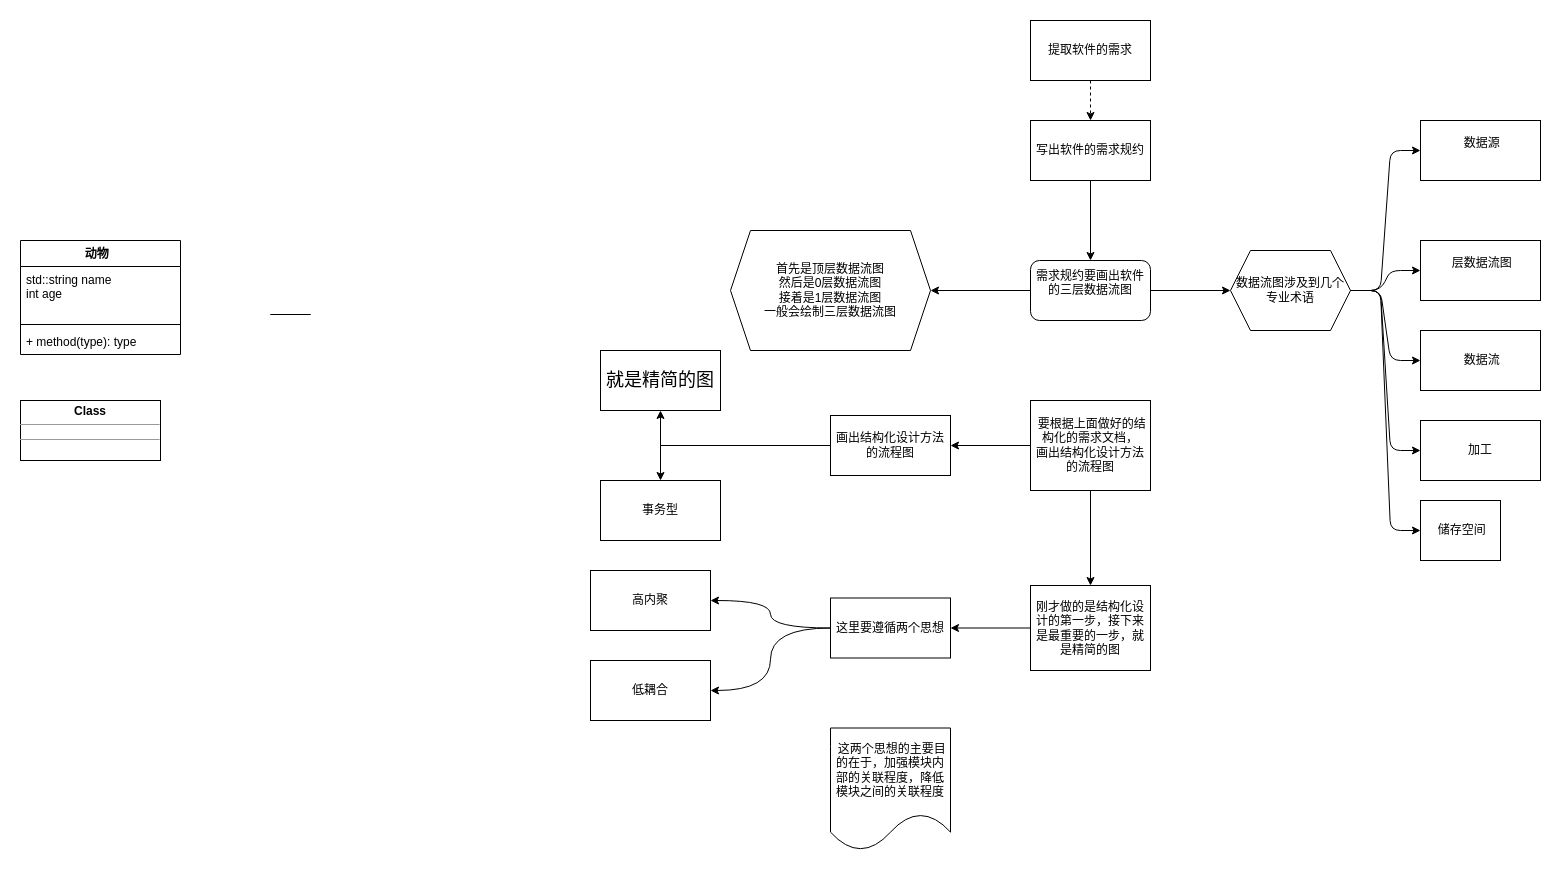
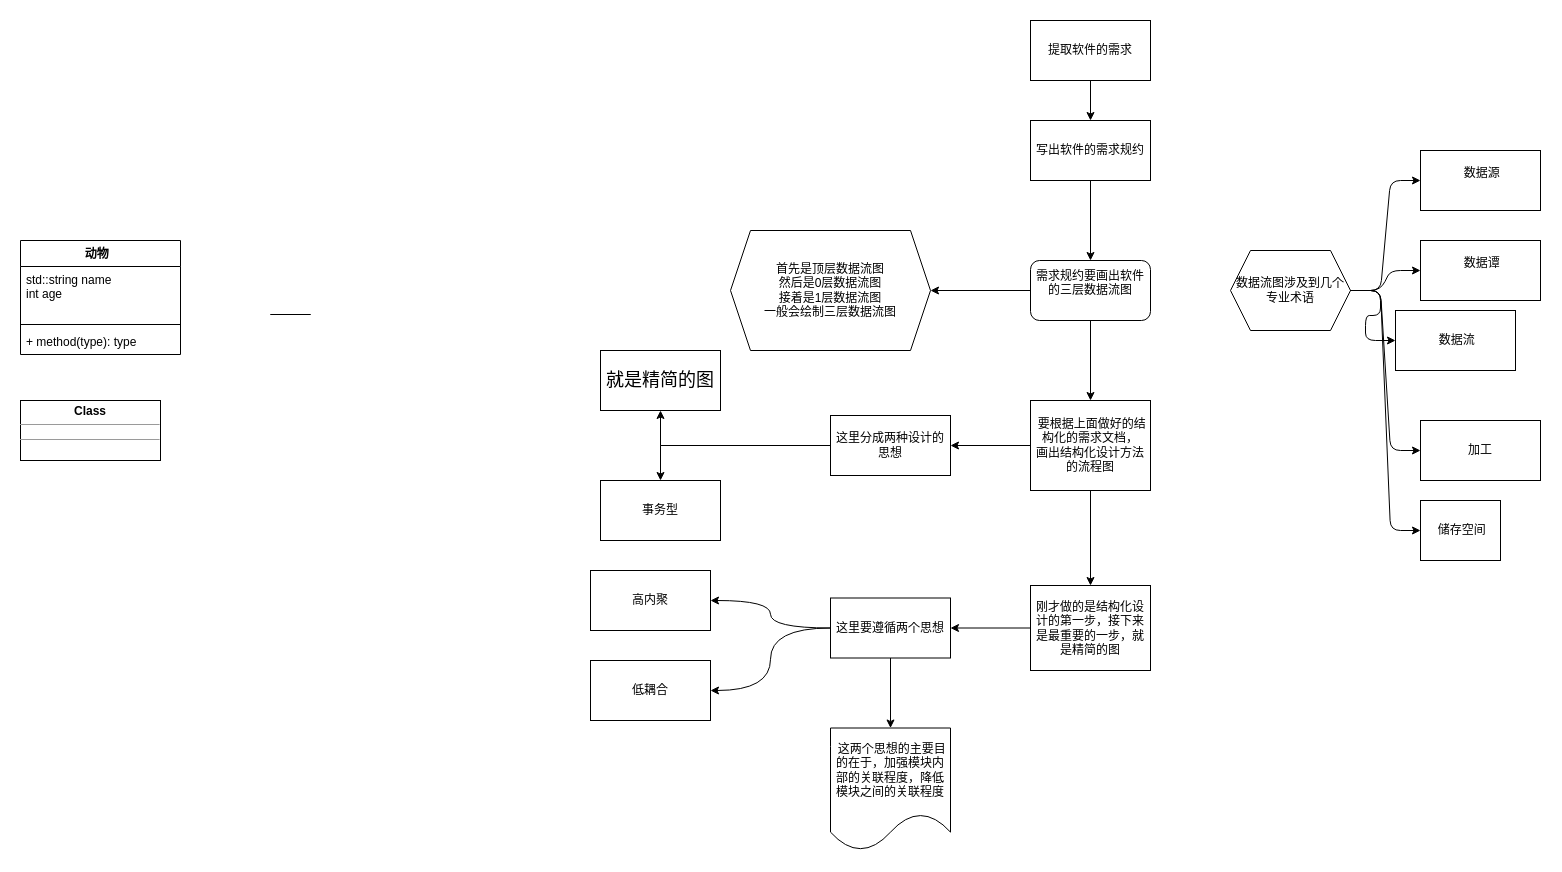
edge "提取软件的需求" -> "写出软件的需求规约": style dashed -> solid
node "数据源": moved (1481, 151) -> (1481, 181)
node "层数据流图": label "层数据流图" -> "数据谭"
edge "需求规约要画出软件的三层数据流图" -> "数据流图涉及到几个专业术语": now "需求规约要画出软件的三层数据流图" -> "要根据上面做好的结构化的需求文档， 画出结构化设计方法的流程图"
node "数据流": moved (1481, 361) -> (1456, 341)
node "画出结构化设计方法的流程图": label "画出结构化设计方法的流程图" -> "这里分成两种设计的思想"
edge "这里要遵循两个思想" -> "这两个思想的主要目的在于，加强模块内部的关联程度，降低模块之间的关联程度": added
